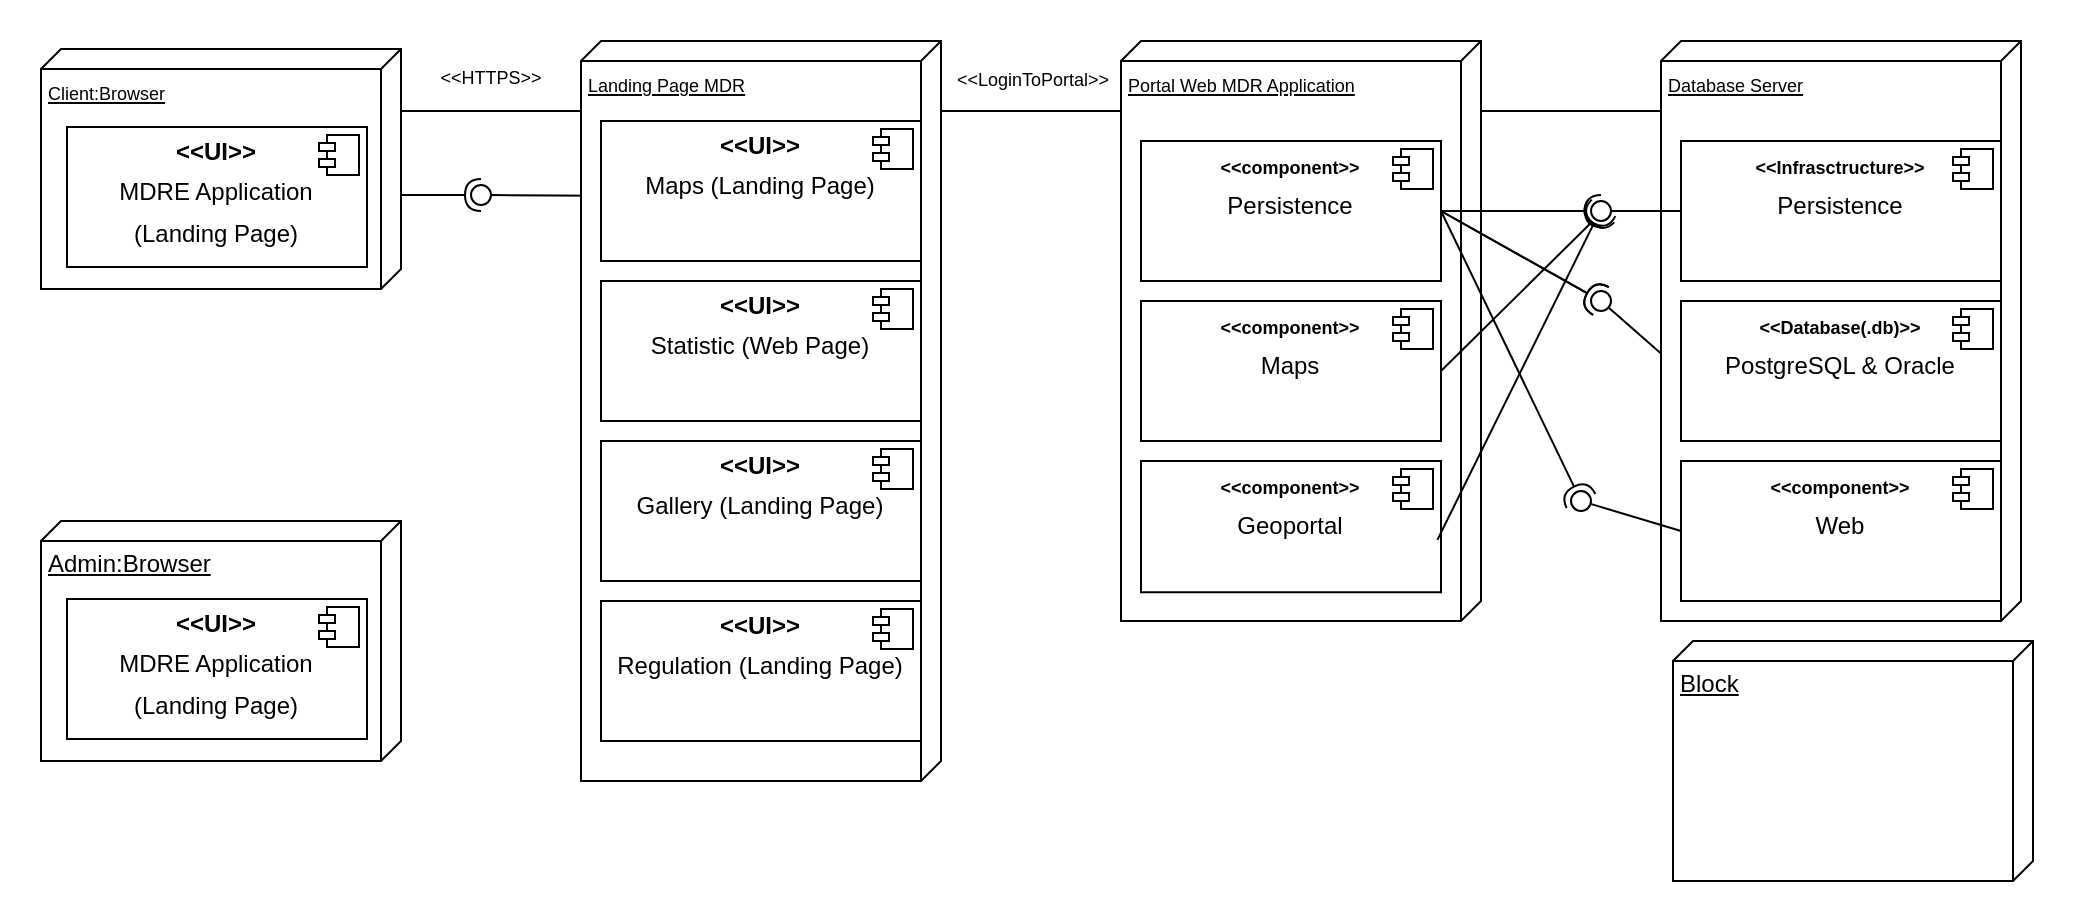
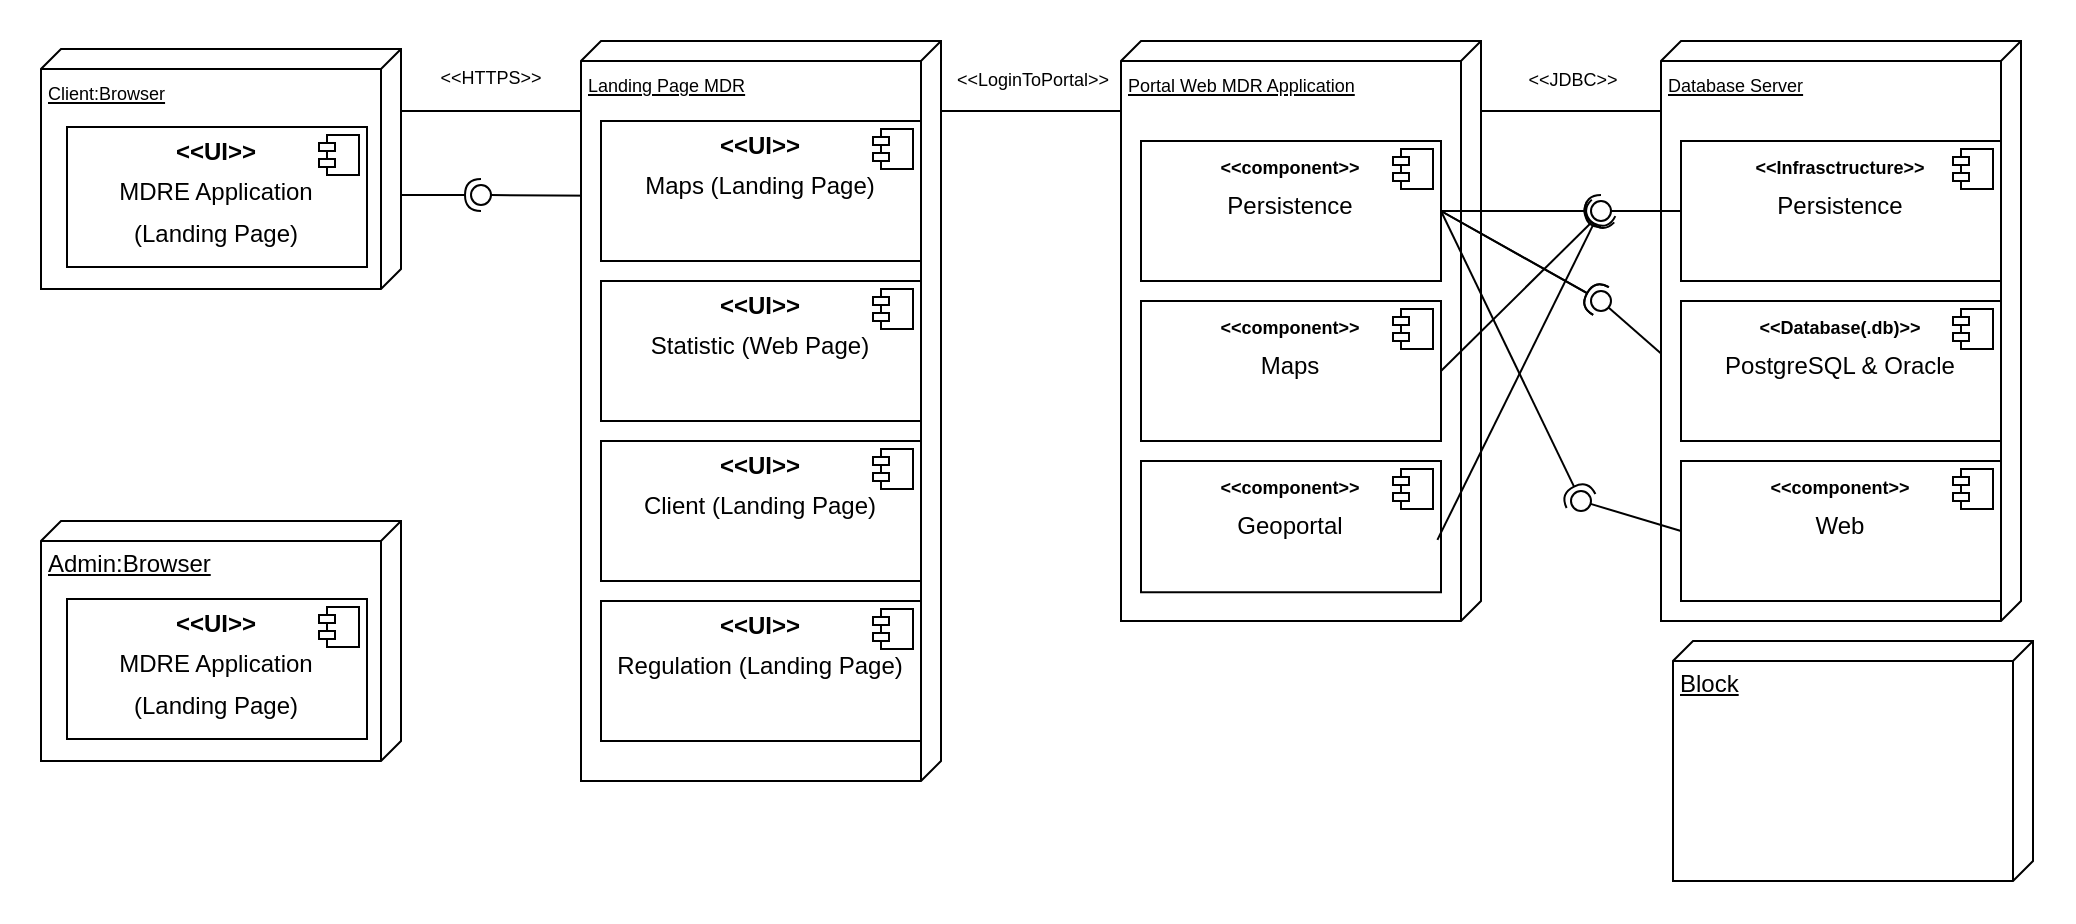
node "<<JDBC>>": added
node "<<UI>> Gallery (Landing Page)": label "<<UI>> Gallery (Landing Page)" -> "<<UI>> Client (Landing Page)"
